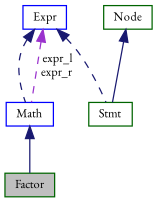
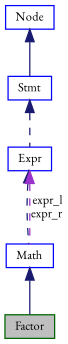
node "Node": color darkgreen -> blue
edge "Stmt" -> "Expr": reversed
node "Stmt": color darkgreen -> blue
